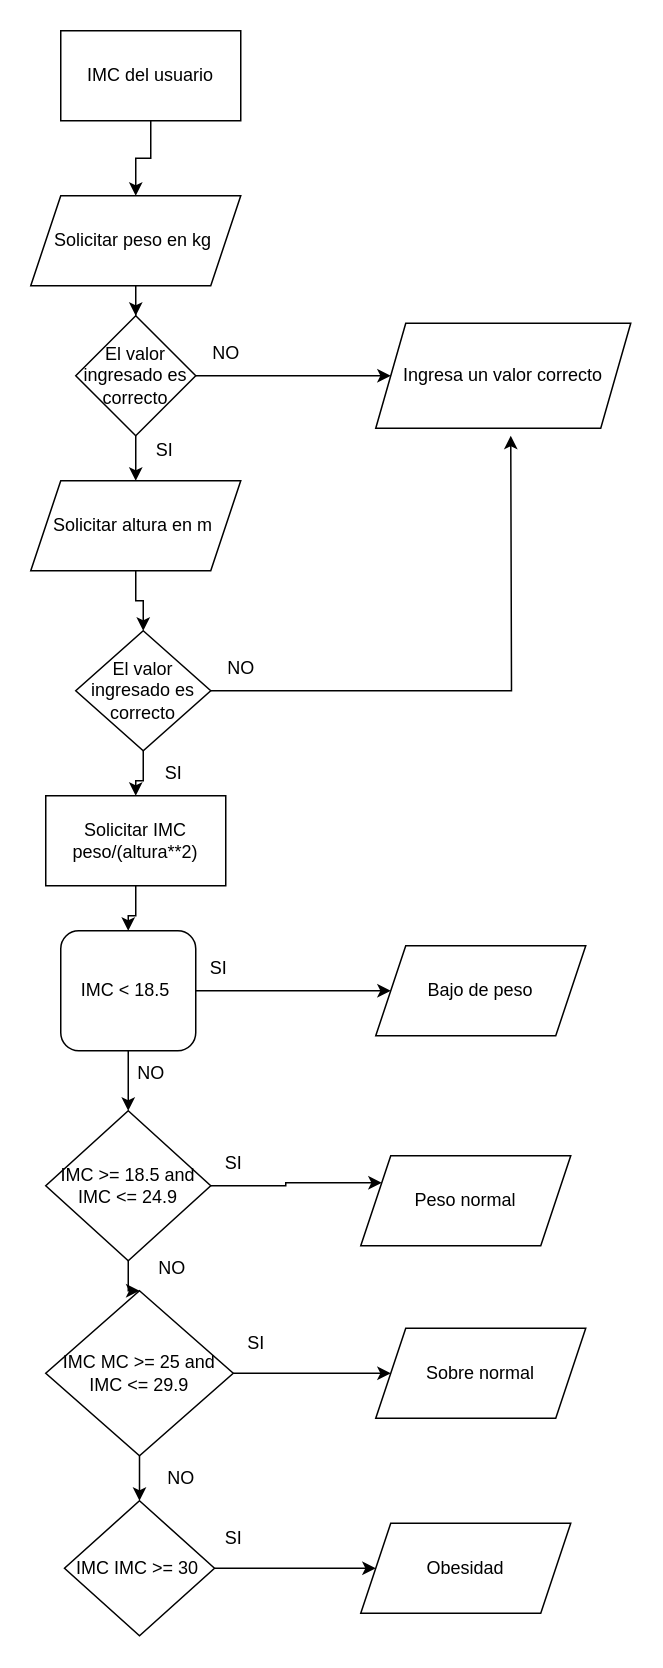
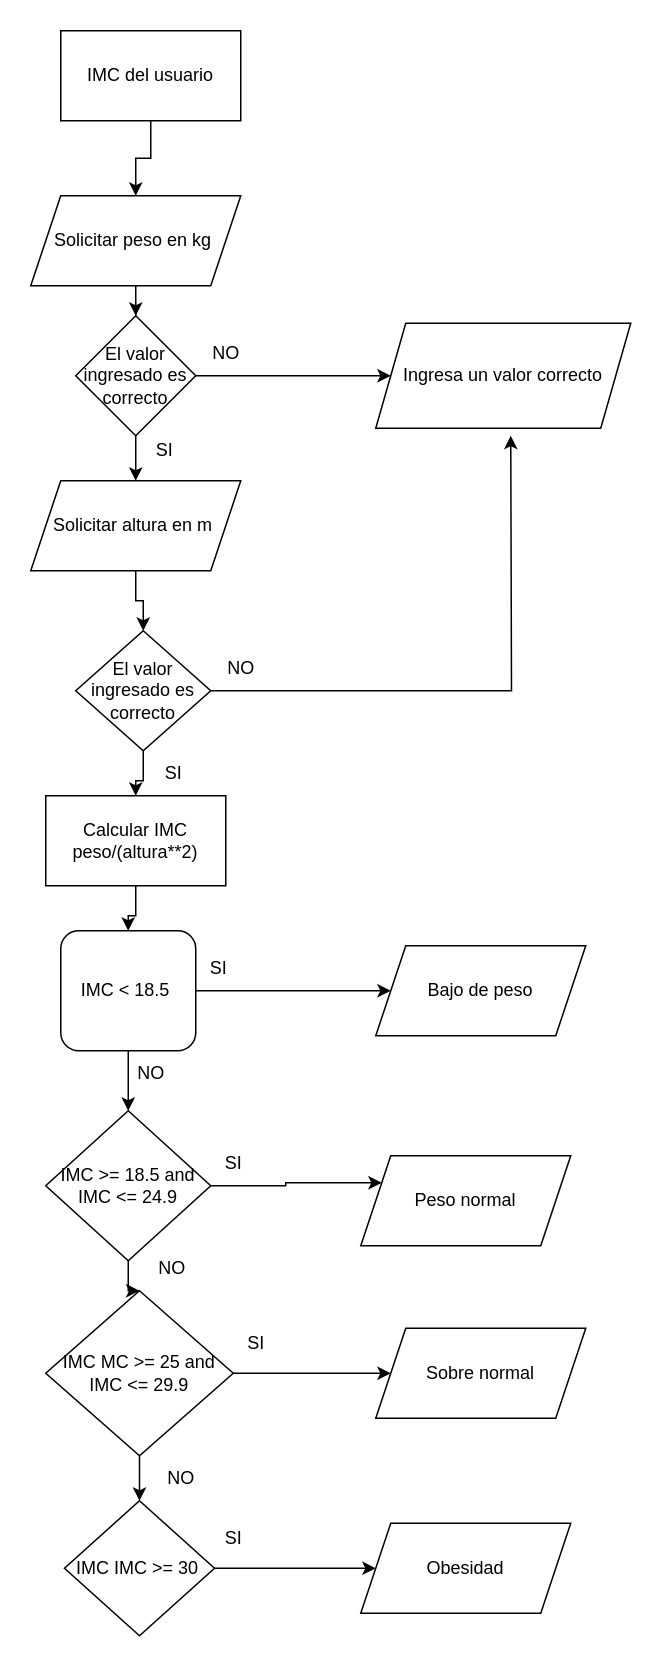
node "Solicitar IMC peso/(altura**2)": label "Solicitar IMC peso/(altura**2)" -> "Calcular IMC peso/(altura**2)"
